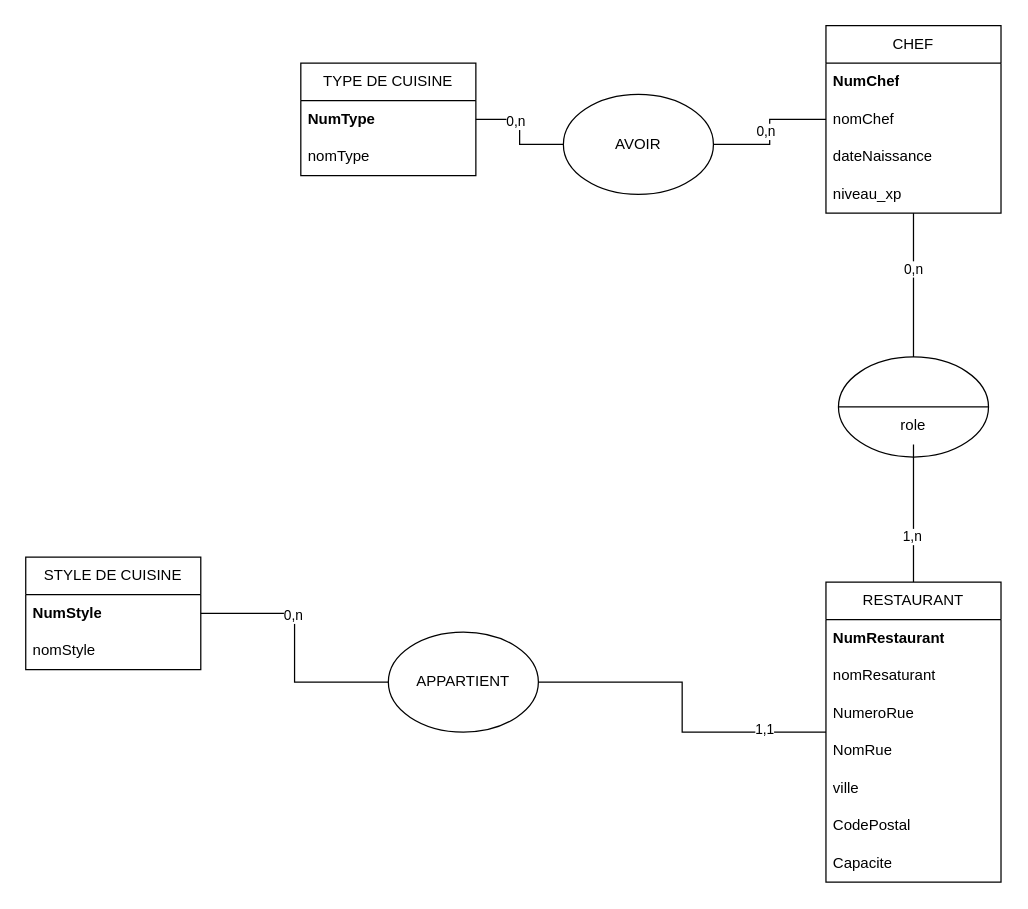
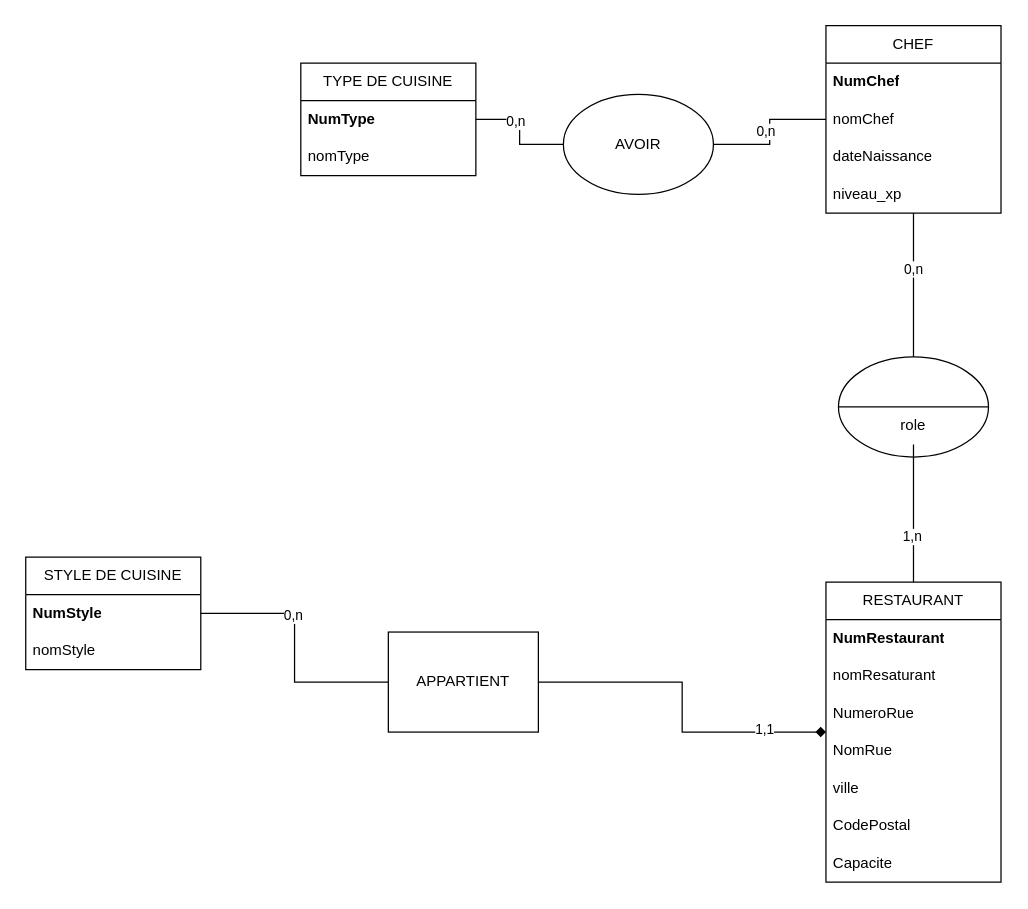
node "APPARTIENT": shape ellipse -> rectangle
edge "APPARTIENT" -- "RESTAURANT": arrowhead none -> diamond
